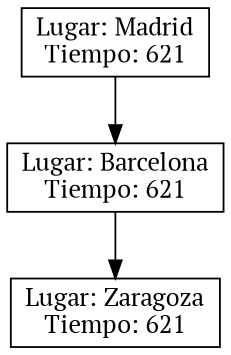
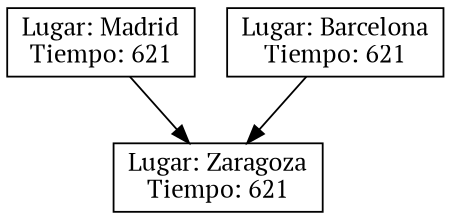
edge "Lugar: Madrid Tiempo: 621" -> "Lugar: Barcelona Tiempo: 621": now "Lugar: Madrid Tiempo: 621" -> "Lugar: Zaragoza Tiempo: 621"
